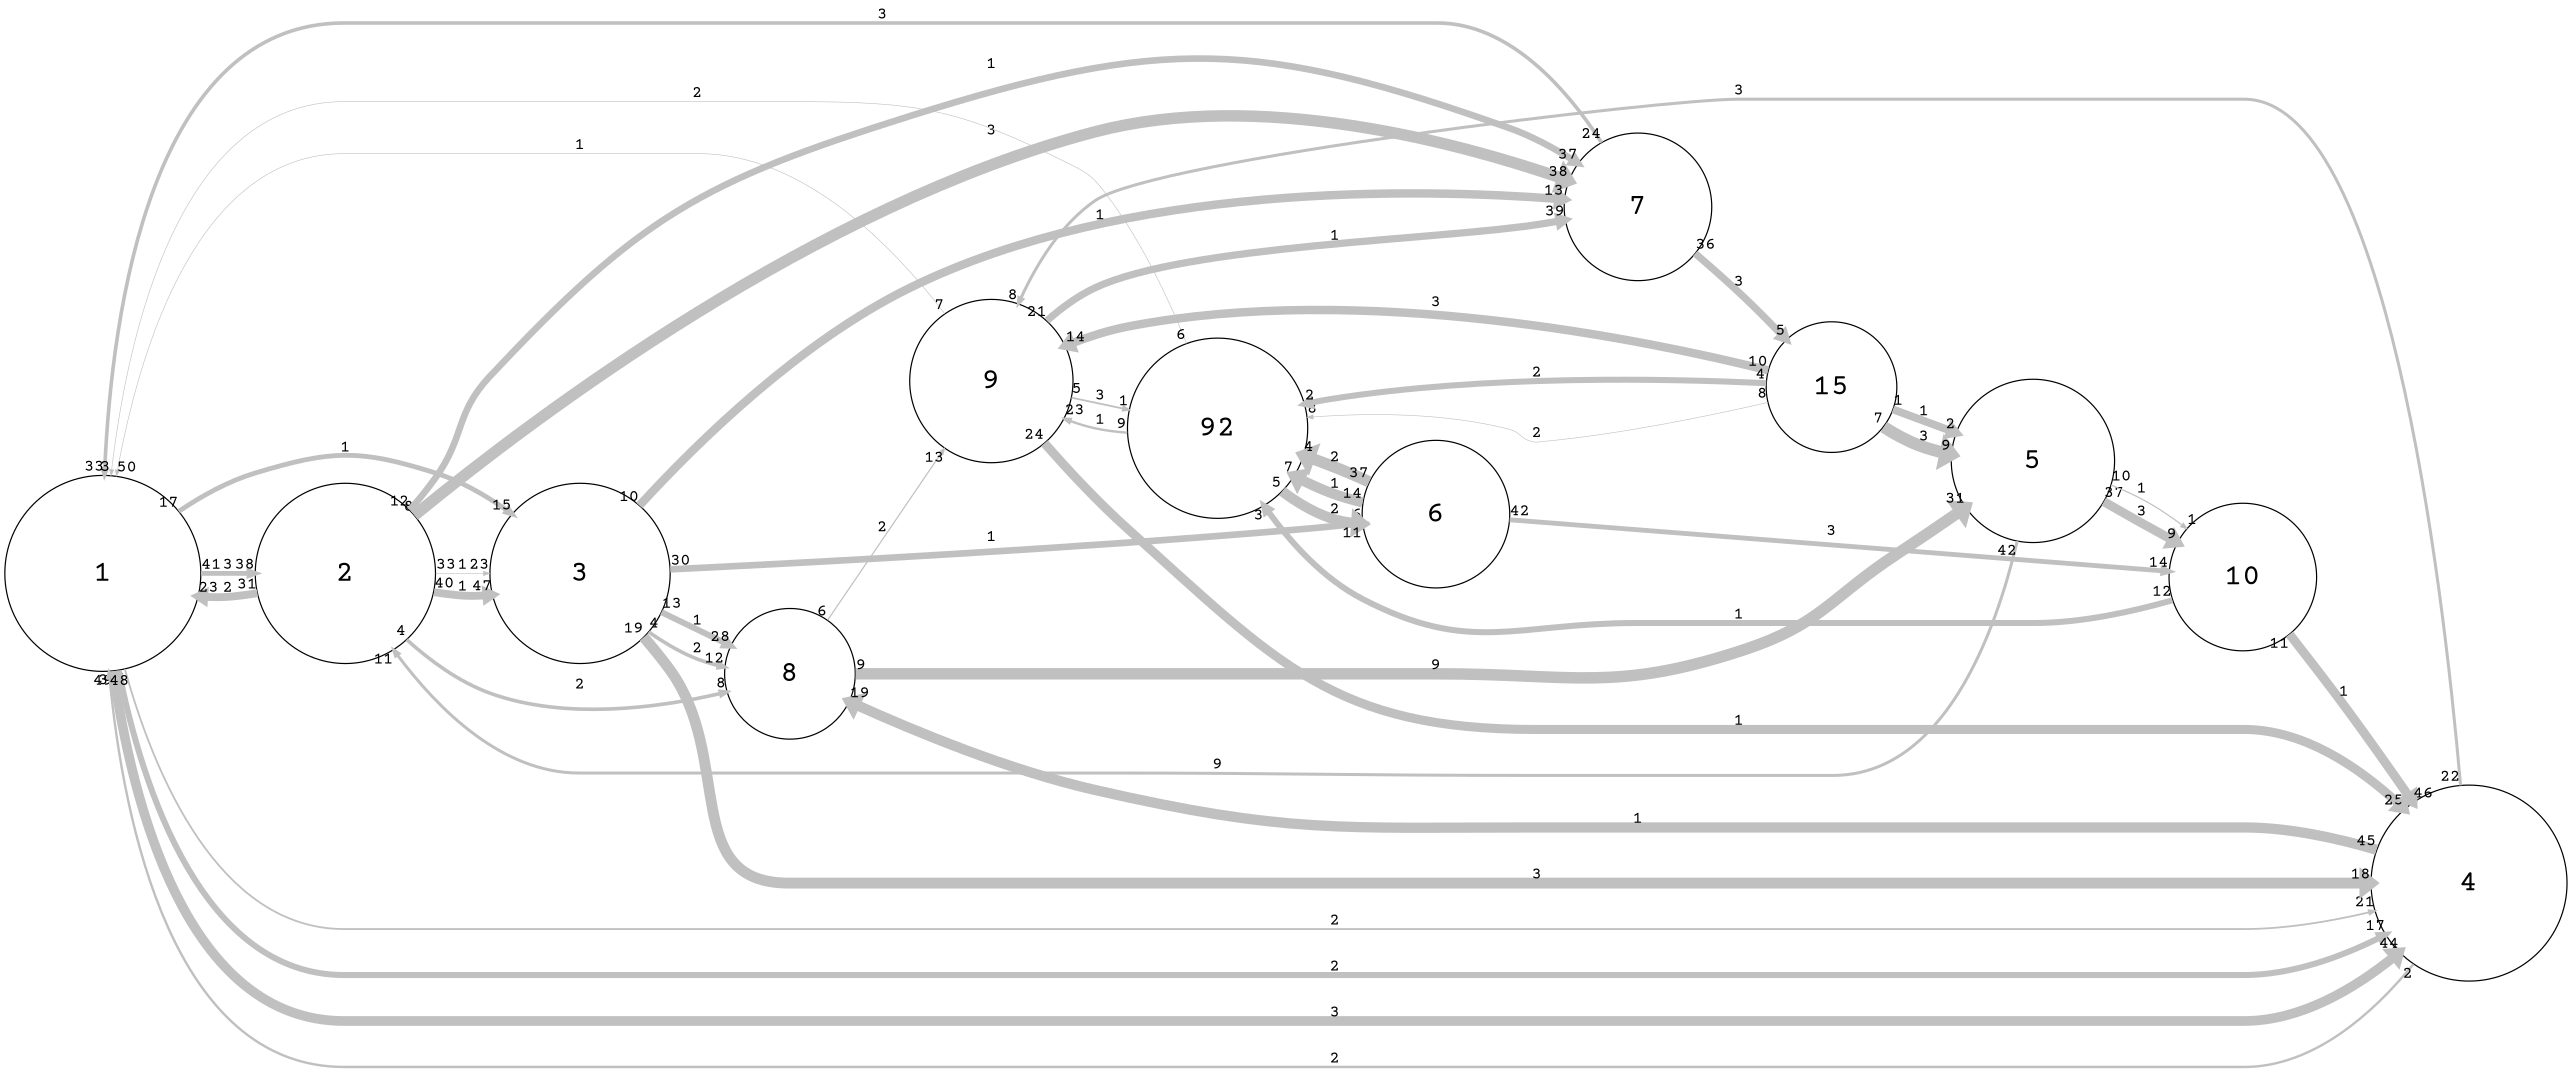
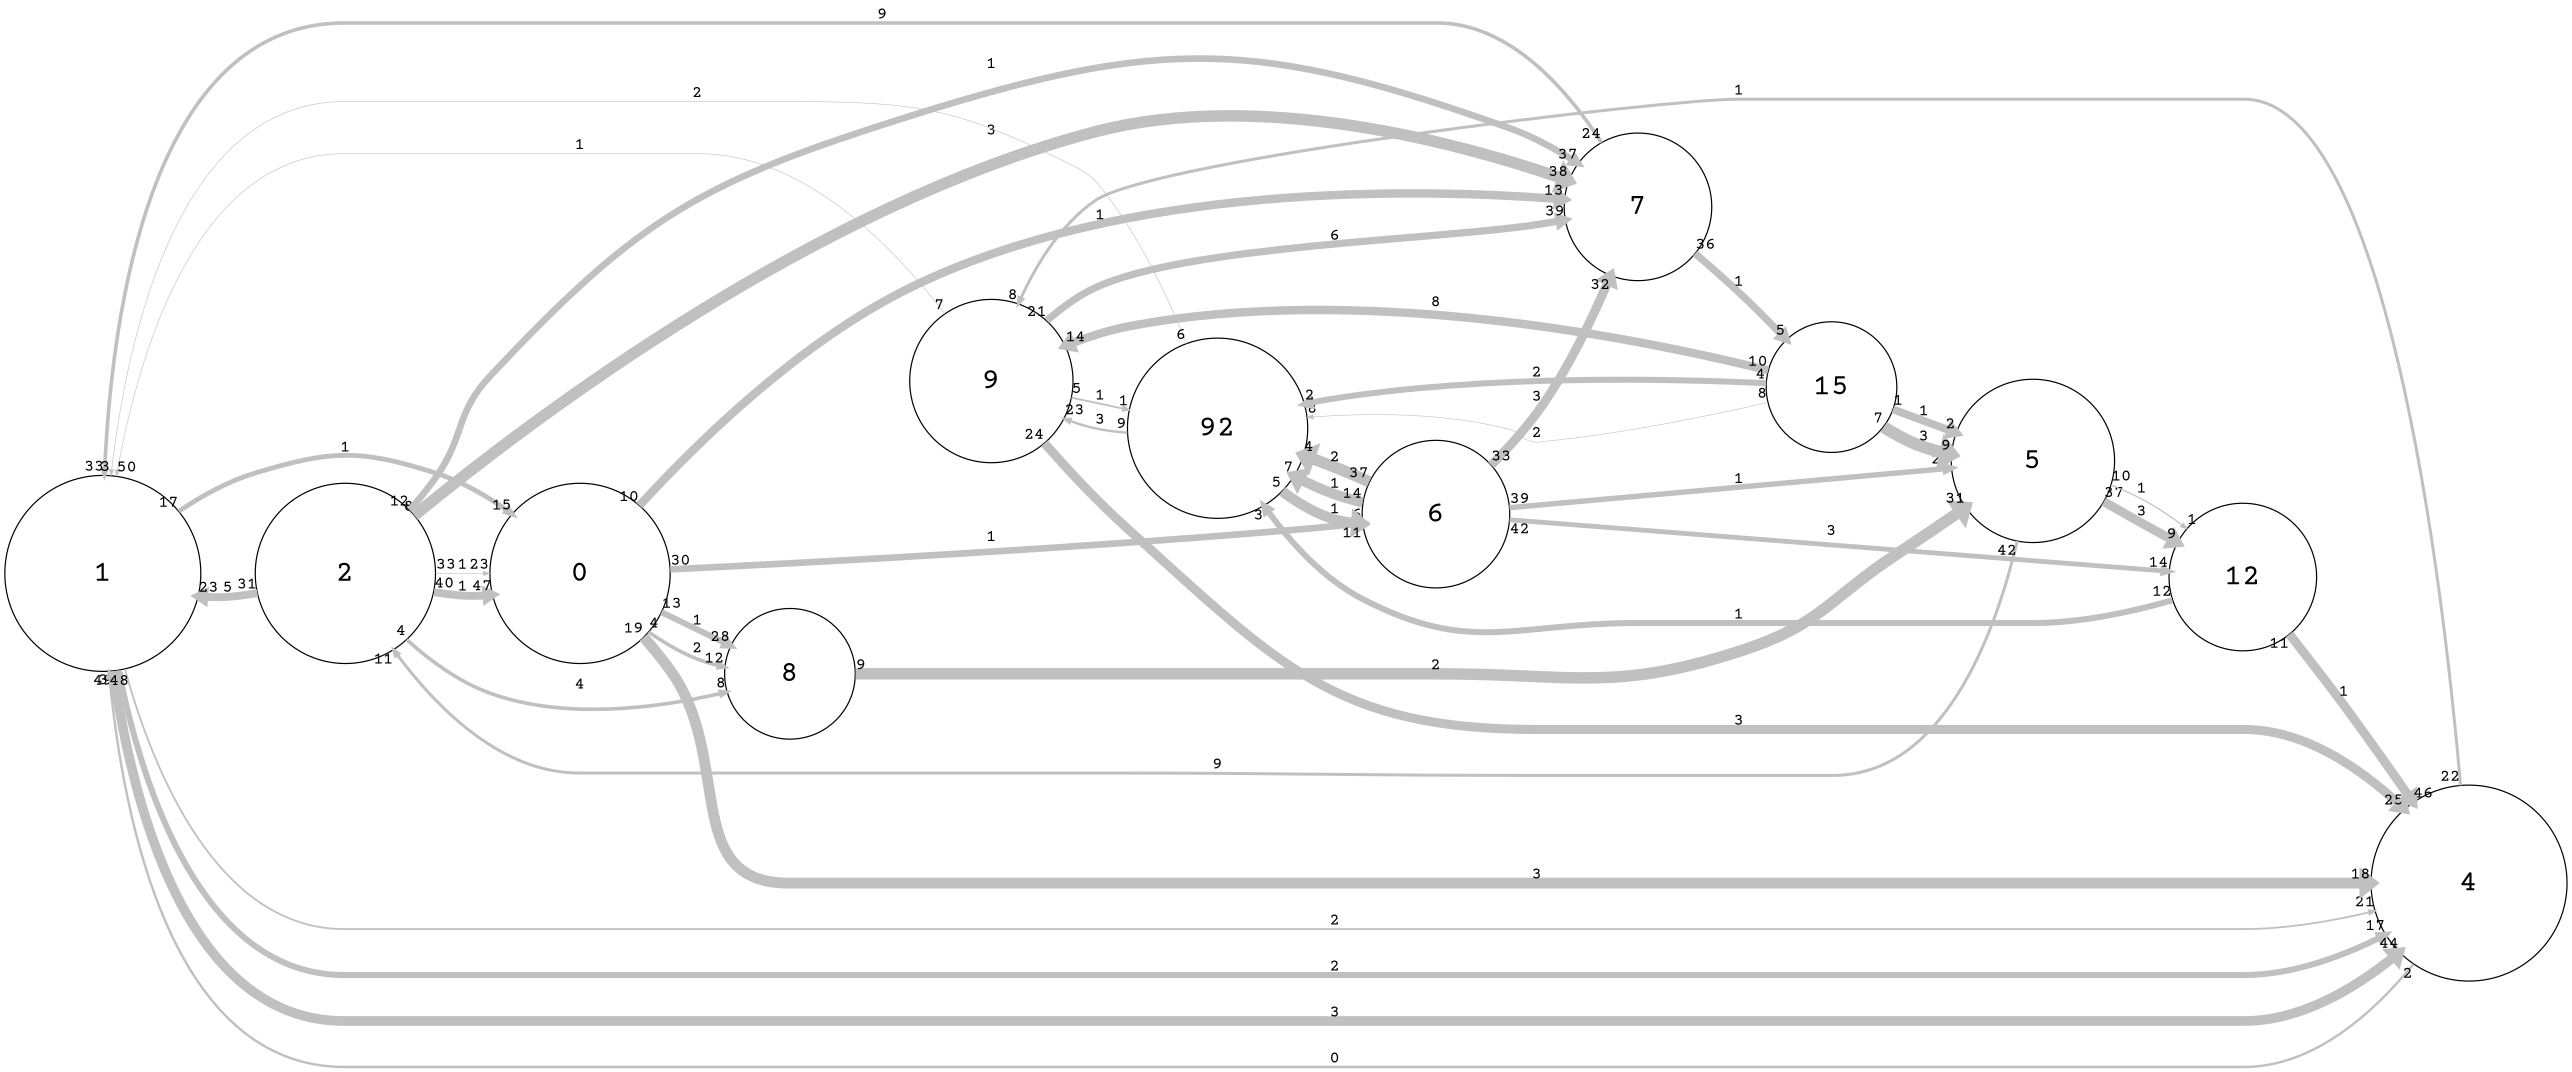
edge "7" -> "1": label "3" -> "9"
edge "4" -> "9": label "3" -> "1"
edge "9" -> "7": label "1" -> "6"
edge "7" -> "15": label "3" -> "1"
edge "15" -> "9": label "3" -> "8"
edge "6" -> "7": added, label "3"
edge "9" -> "92": label "3" -> "1"
edge "92" -> "9": label "1" -> "3"
edge "6" -> "5": added, label "1"
edge "92" -> "6": label "2" -> "1"
edge "8" -> "9": removed, label "2"
edge "1" -> "2": removed, label "3"
node "3": label "3" -> "0"
node "10": label "10" -> "12"
edge "2" -> "1": label "2" -> "5"
edge "8" -> "5": label "9" -> "2"
edge "2" -> "8": label "2" -> "4"
edge "9" -> "4": label "1" -> "3"
edge "4" -> "8": removed, label "1"
edge "4" -> "1": label "2" -> "0"
